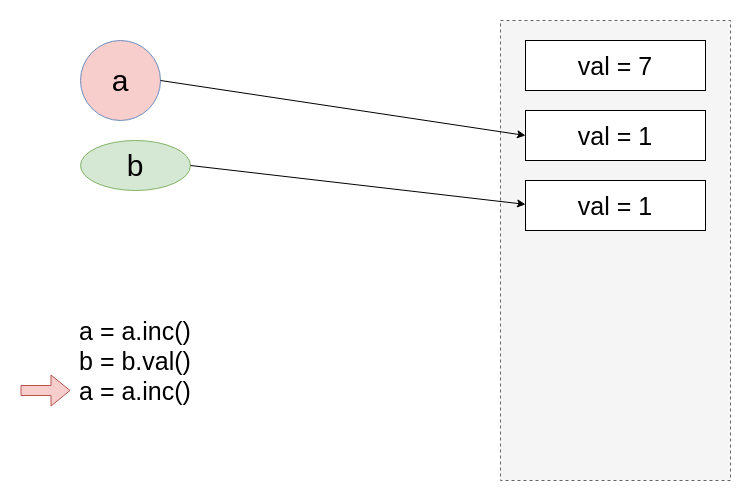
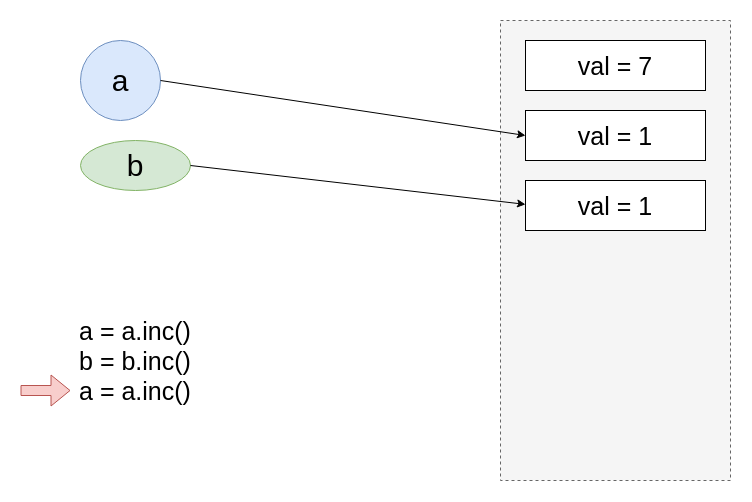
node "a": fillcolor #f8cecc -> #dae8fc
node "a = a.inc() b = b.val() a = a.inc()": label "a = a.inc() b = b.val() a = a.inc()" -> "a = a.inc() b = b.inc() a = a.inc()"
